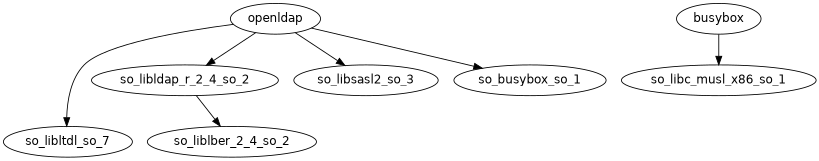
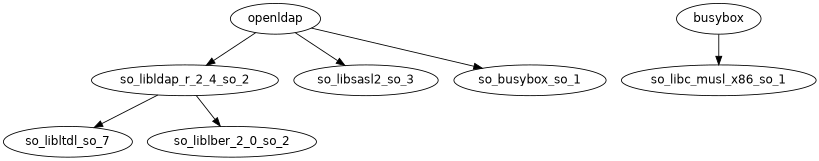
edge "openldap" -> "so_libltdl_so_7": now "so_libldap_r_2_4_so_2" -> "so_libltdl_so_7"
node "so_liblber_2_4_so_2": label "so_liblber_2_4_so_2" -> "so_liblber_2_0_so_2"
